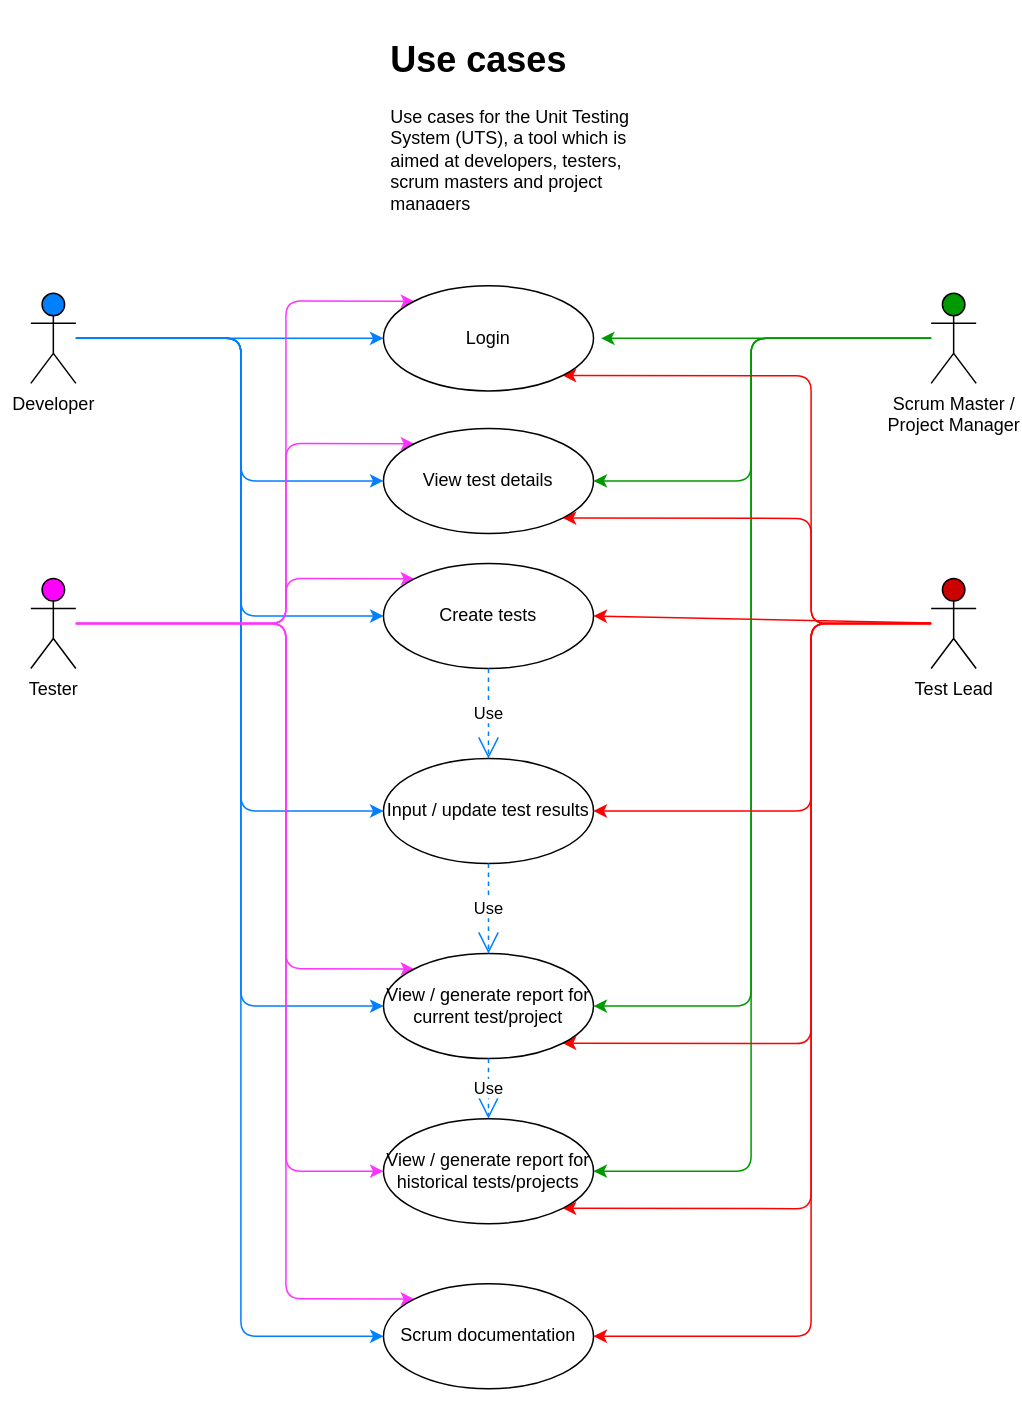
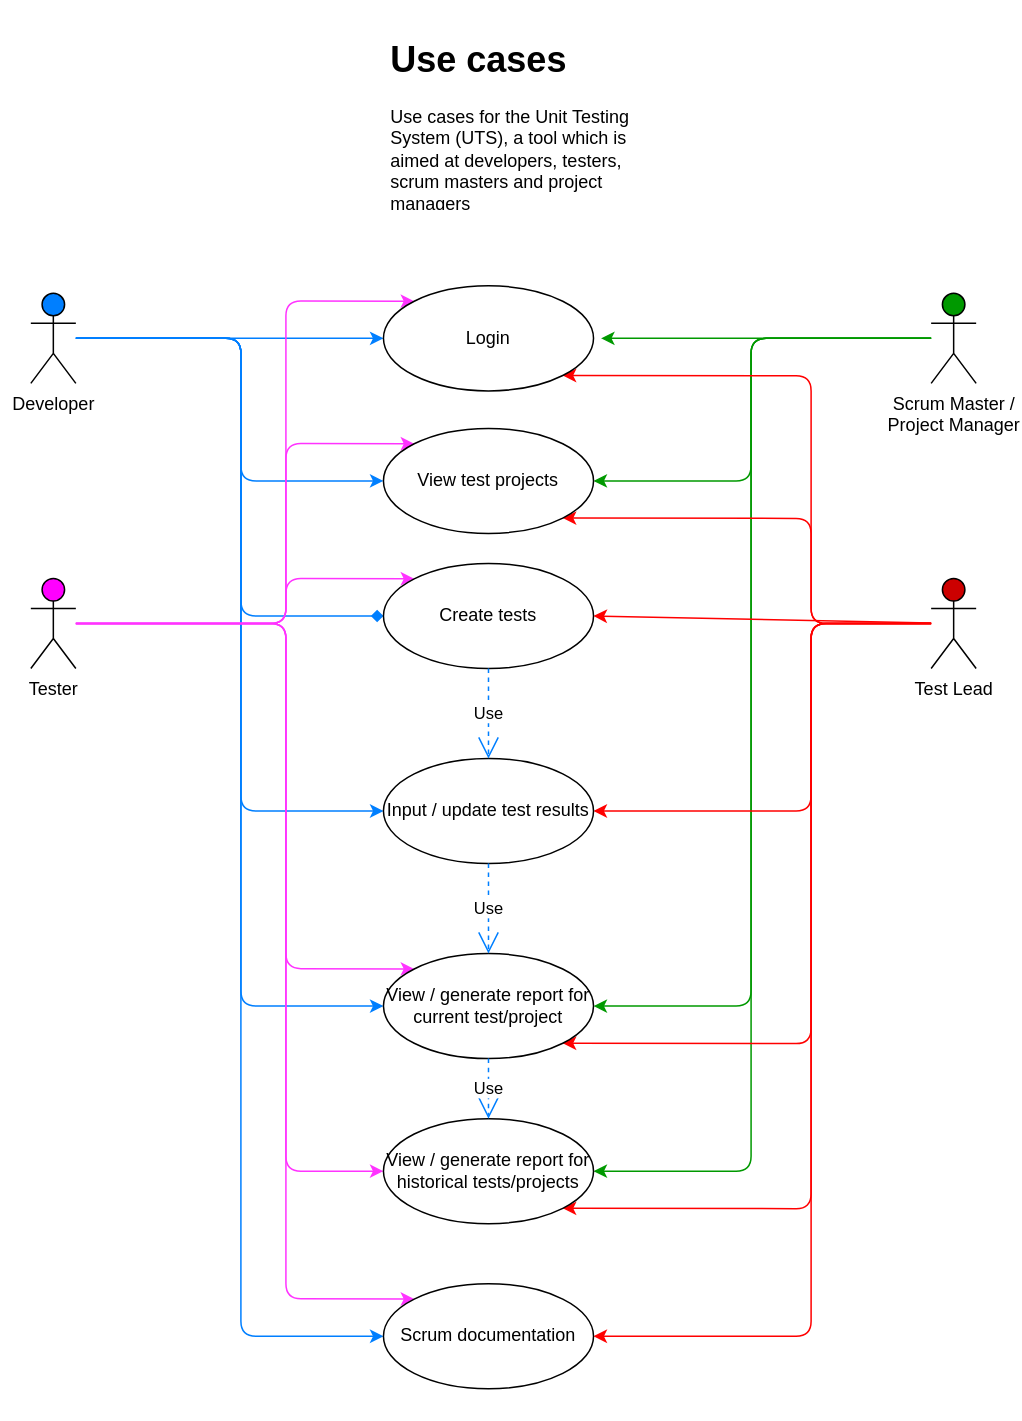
node "View test details": label "View test details" -> "View test projects"
edge "Developer" -> "Create tests": arrowhead classic -> diamond
